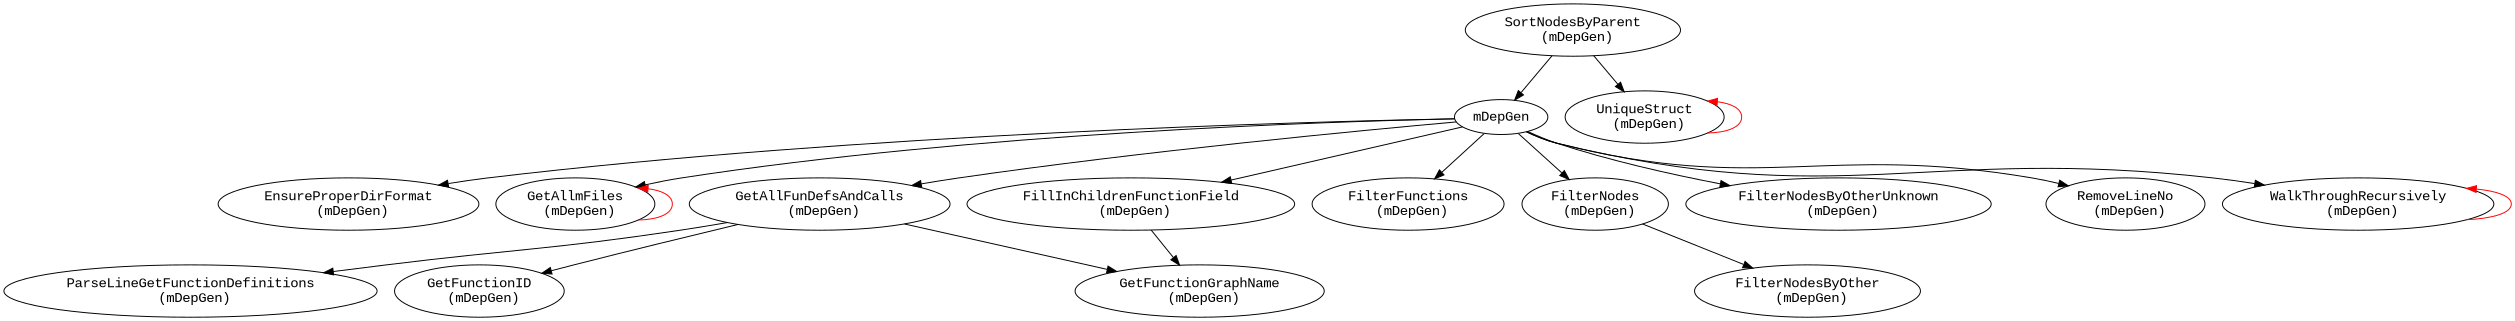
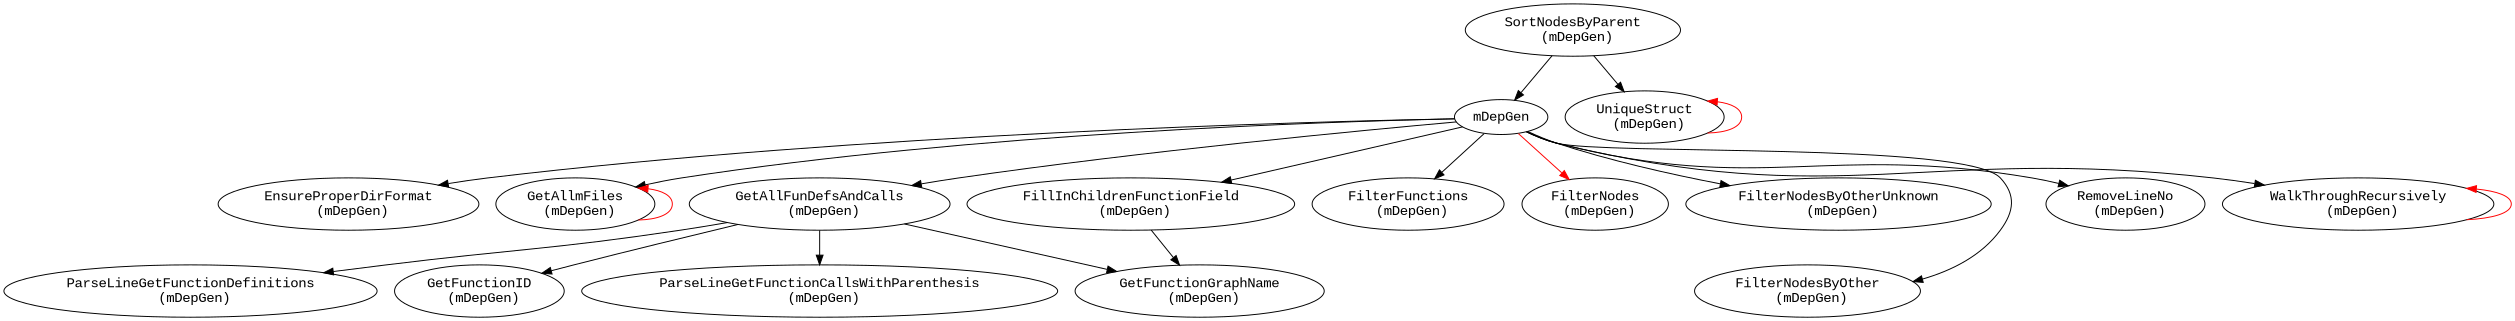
edge "mDepGen" -> "FilterNodes (mDepGen)": color black -> red
edge "FilterNodes (mDepGen)" -> "FilterNodesByOther (mDepGen)": now "mDepGen" -> "FilterNodesByOther (mDepGen)"
node "ParseLineGetFunctionCallsWithParenthesis (mDepGen)": added
